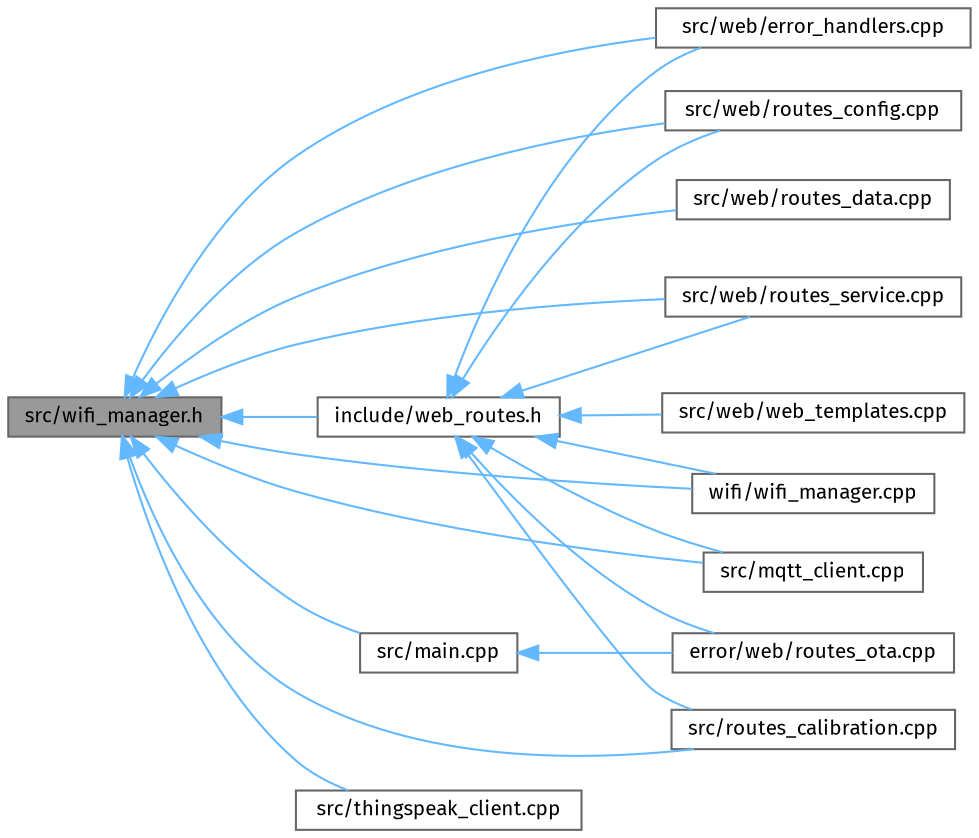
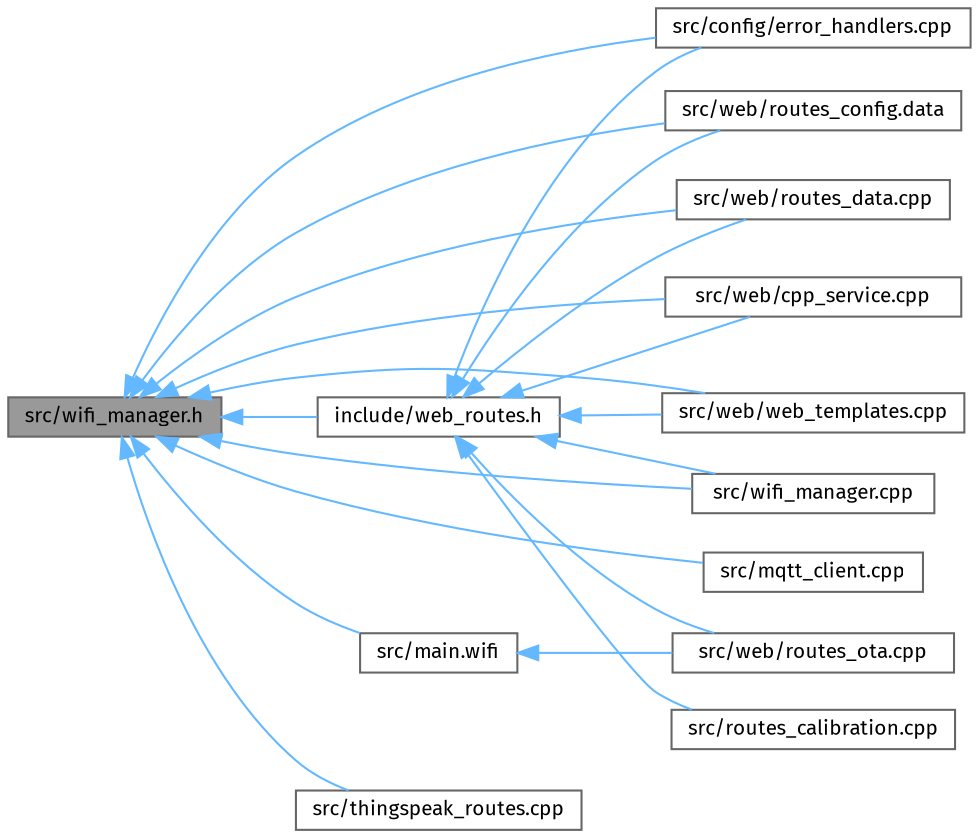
node "src/web/error_handlers.cpp": label "src/web/error_handlers.cpp" -> "src/config/error_handlers.cpp"
node "src/web/routes_config.cpp": label "src/web/routes_config.cpp" -> "src/web/routes_config.data"
node "src/web/routes_service.cpp": label "src/web/routes_service.cpp" -> "src/web/cpp_service.cpp"
node "wifi/wifi_manager.cpp": label "wifi/wifi_manager.cpp" -> "src/wifi_manager.cpp"
edge "src/mqtt_client.cpp" -> "include/web_routes.h": now "src/web/routes_data.cpp" -> "include/web_routes.h"
node "src/main.cpp": label "src/main.cpp" -> "src/main.wifi"
node "error/web/routes_ota.cpp": label "error/web/routes_ota.cpp" -> "src/web/routes_ota.cpp"
edge "src/routes_calibration.cpp" -> "src/wifi_manager.h": now "src/web/web_templates.cpp" -> "src/wifi_manager.h"
node "src/thingspeak_client.cpp": label "src/thingspeak_client.cpp" -> "src/thingspeak_routes.cpp"
